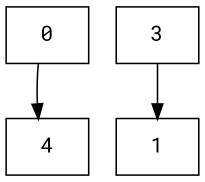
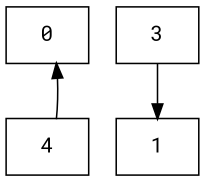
edge "0" -> "4": reversed
